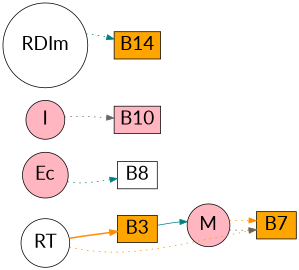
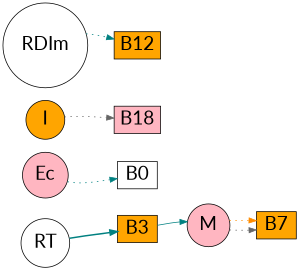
node "B14": label "B14" -> "B12"
node "I": fillcolor lightpink -> orange
node "B10": label "B10" -> "B18"
node "B8": label "B8" -> "B0"
edge "RT" -> "B3": color darkorange -> teal
edge "B7" -> "RT": removed
